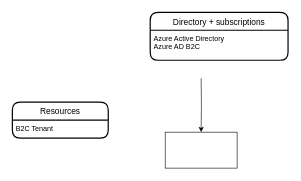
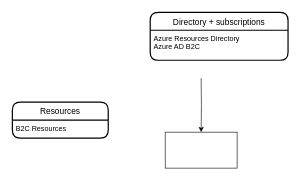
node "Azure Active Directory Azure AD B2C": label "Azure Active Directory Azure AD B2C" -> "Azure Resources Directory Azure AD B2C"
node "B2C Tenant": label "B2C Tenant" -> "B2C Resources"
